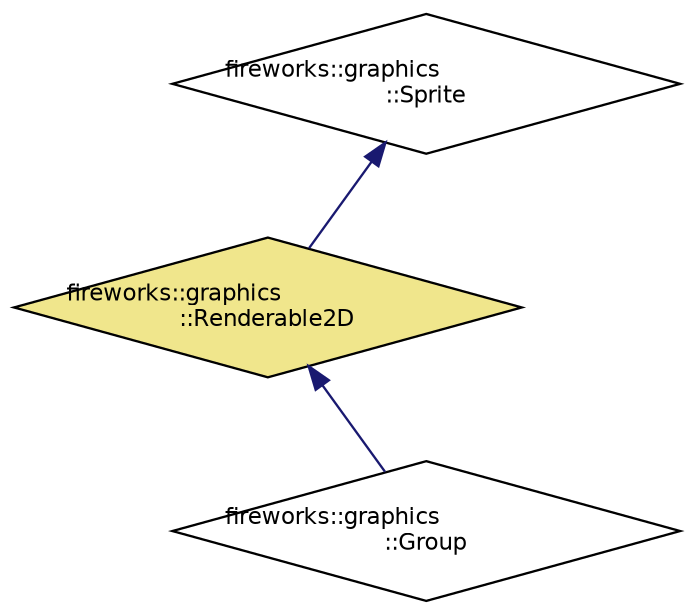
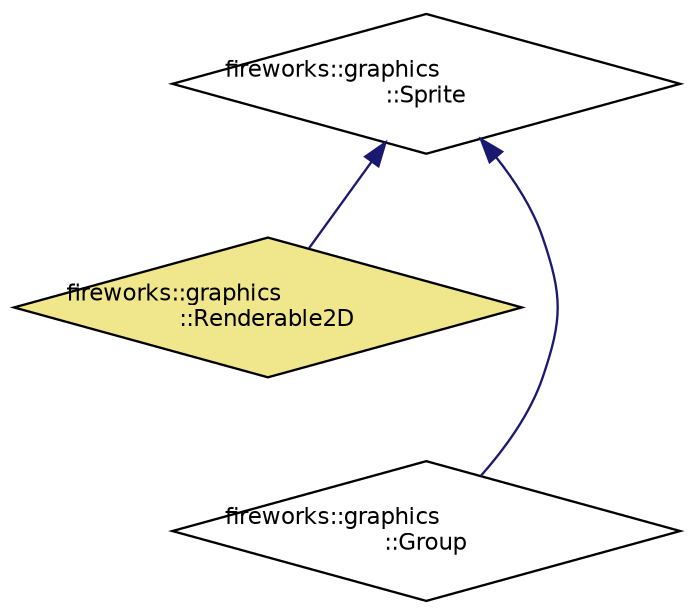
edge "fireworks::graphics ::Group" -> "fireworks::graphics ::Renderable2D": now "fireworks::graphics ::Group" -> "fireworks::graphics ::Sprite"
